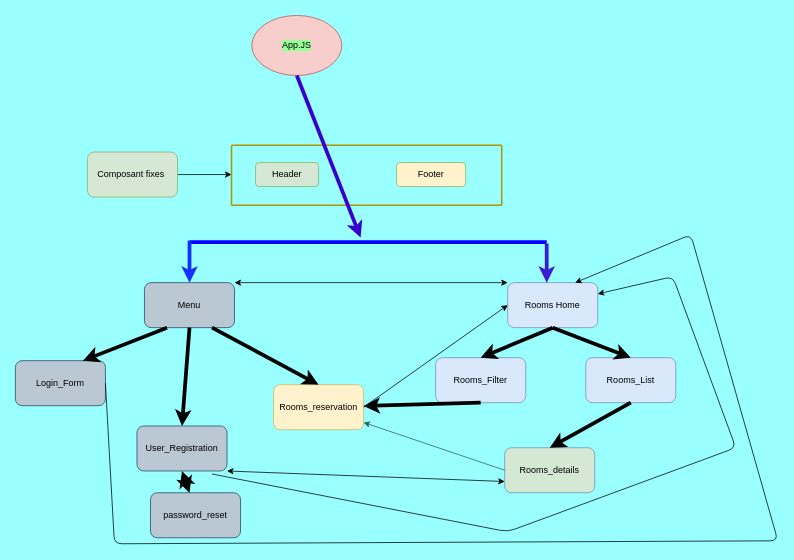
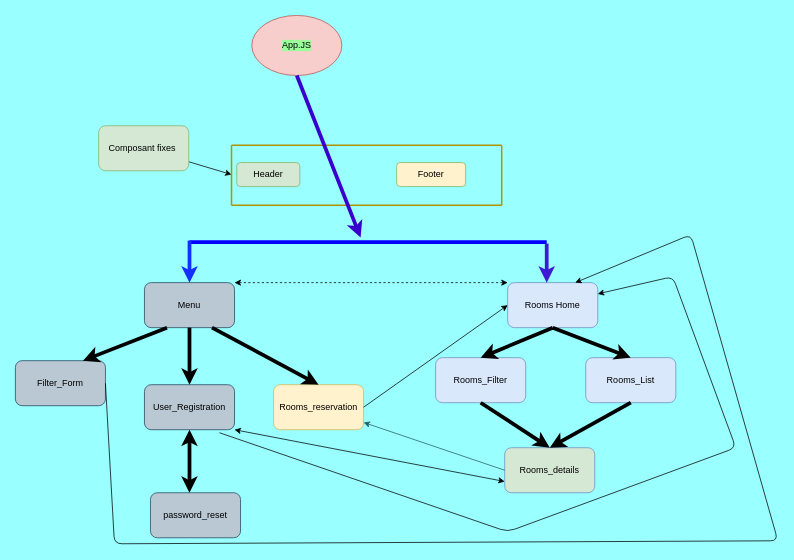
node "Composant fixes": moved (132, 174) -> (144, 148)
node "Header": moved (287, 174) -> (268, 174)
edge "Menu" -- "Rooms Home": style solid -> dashed
node "Login_Form": label "Login_Form" -> "Filter_Form"
edge "Rooms_Filter" -> "Rooms_reservation": now "Rooms_Filter" -> "Rooms_details"
node "User_Registration": moved (182, 448) -> (189, 407)
